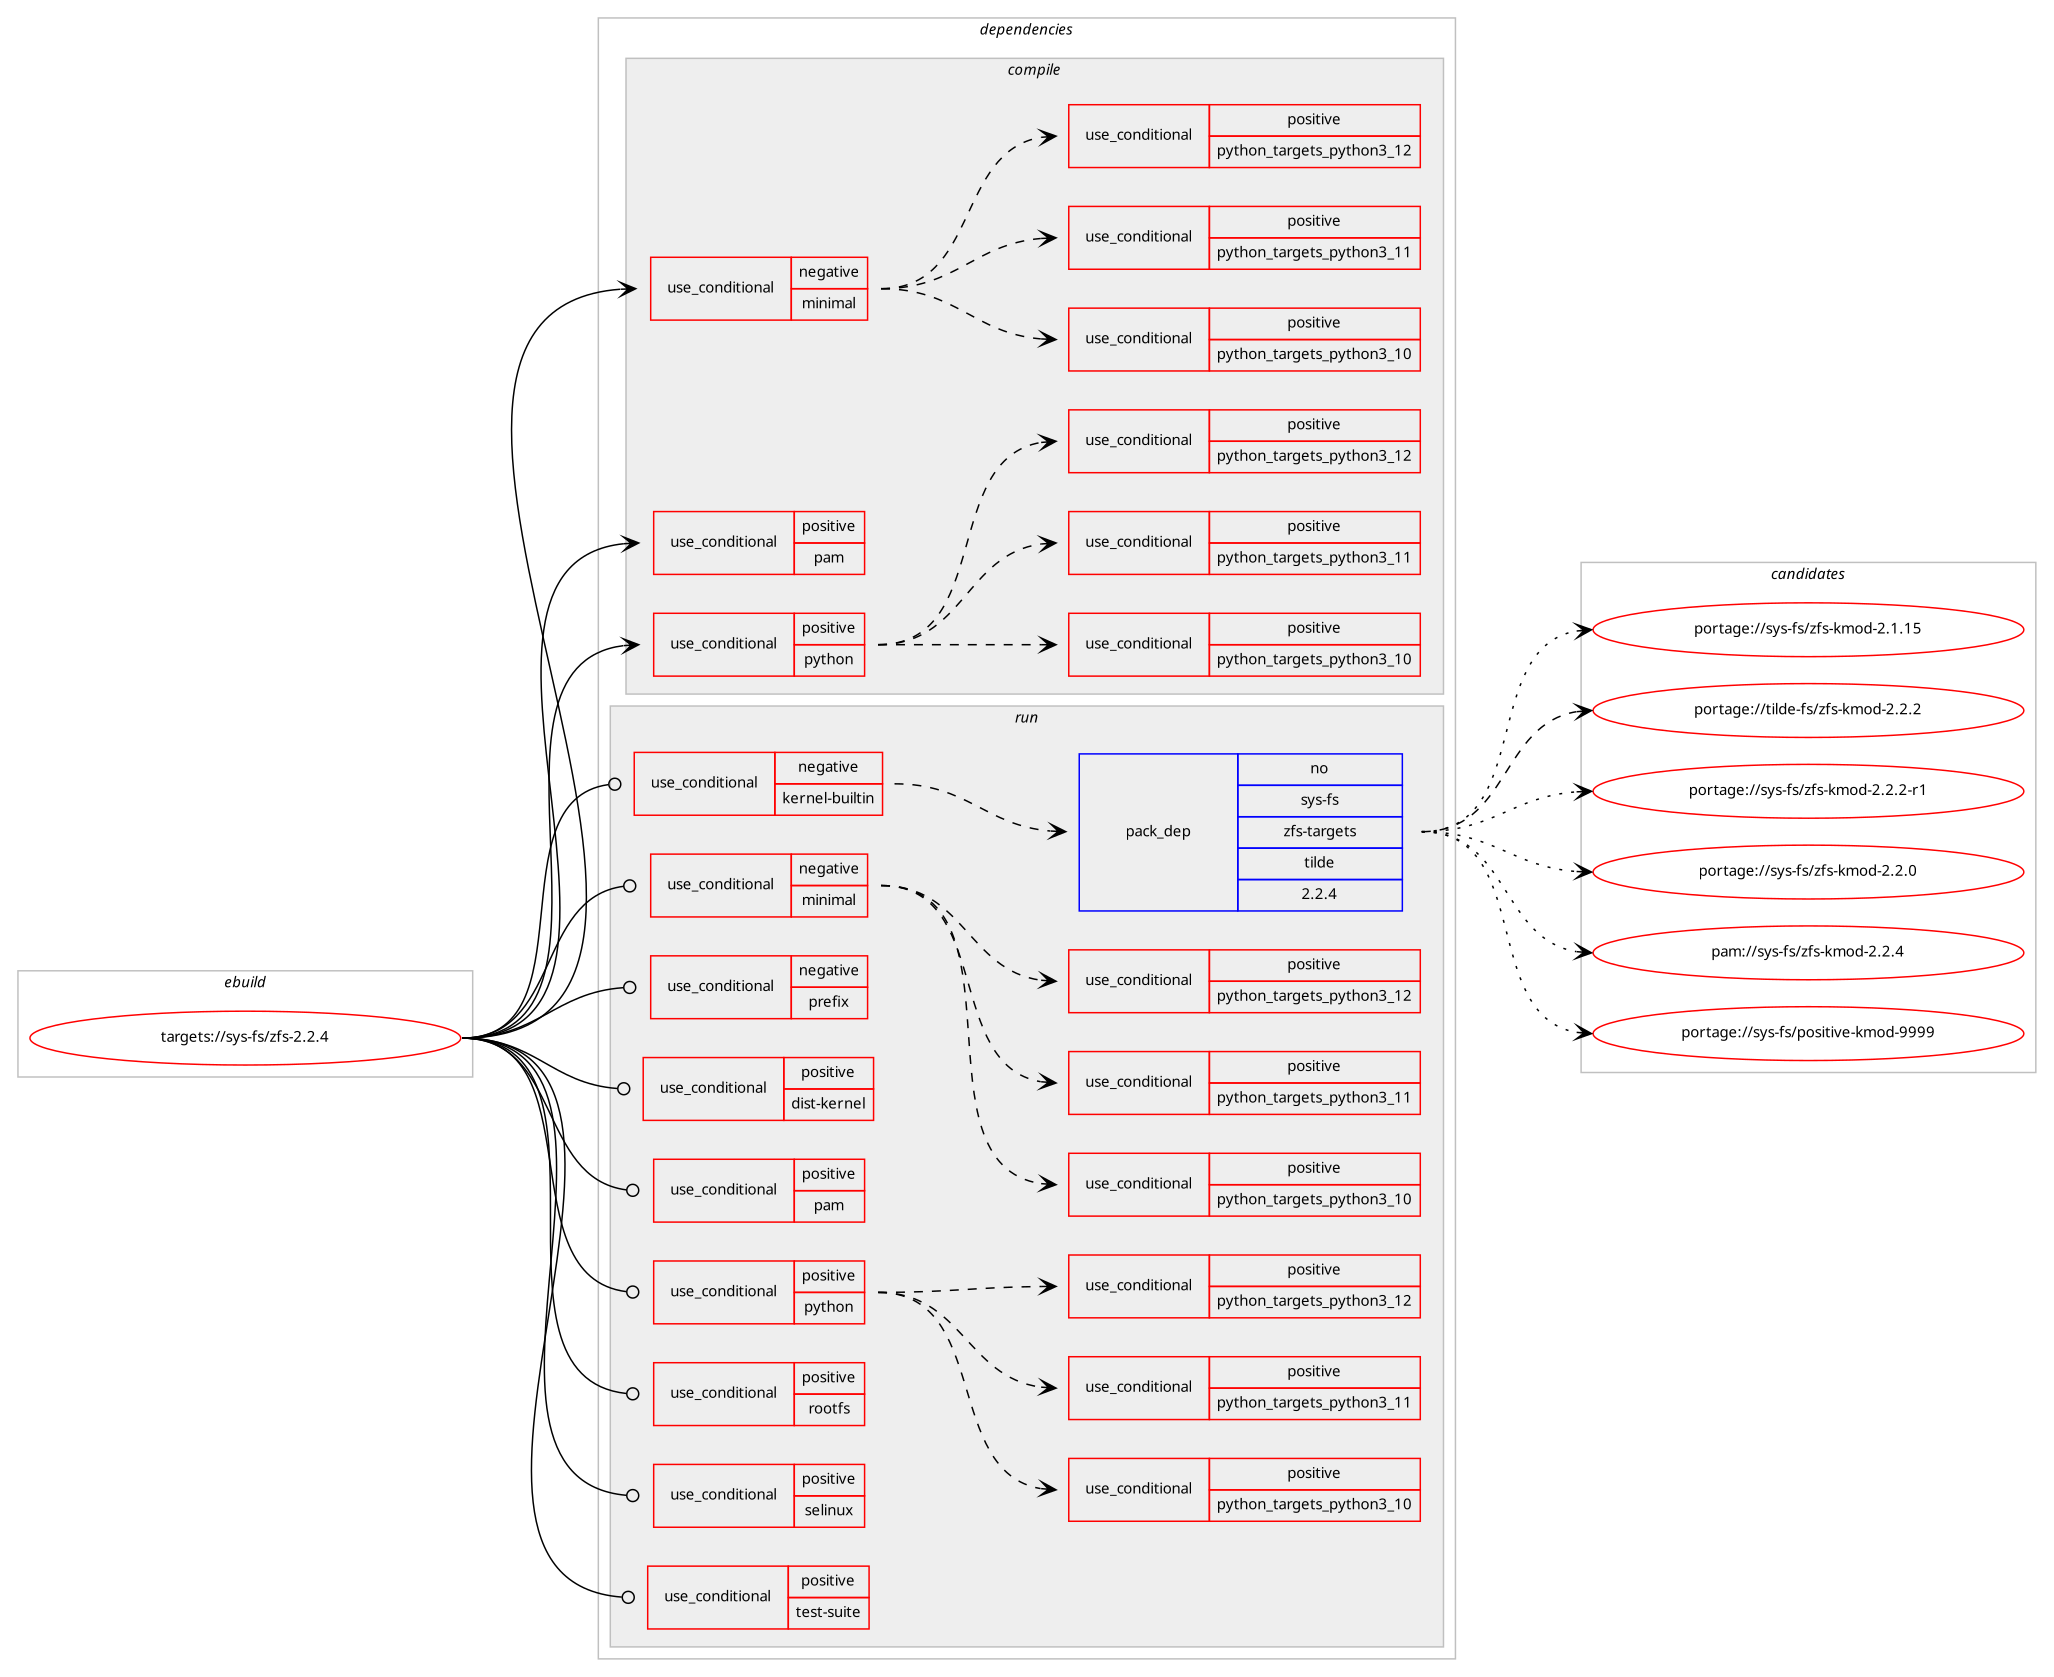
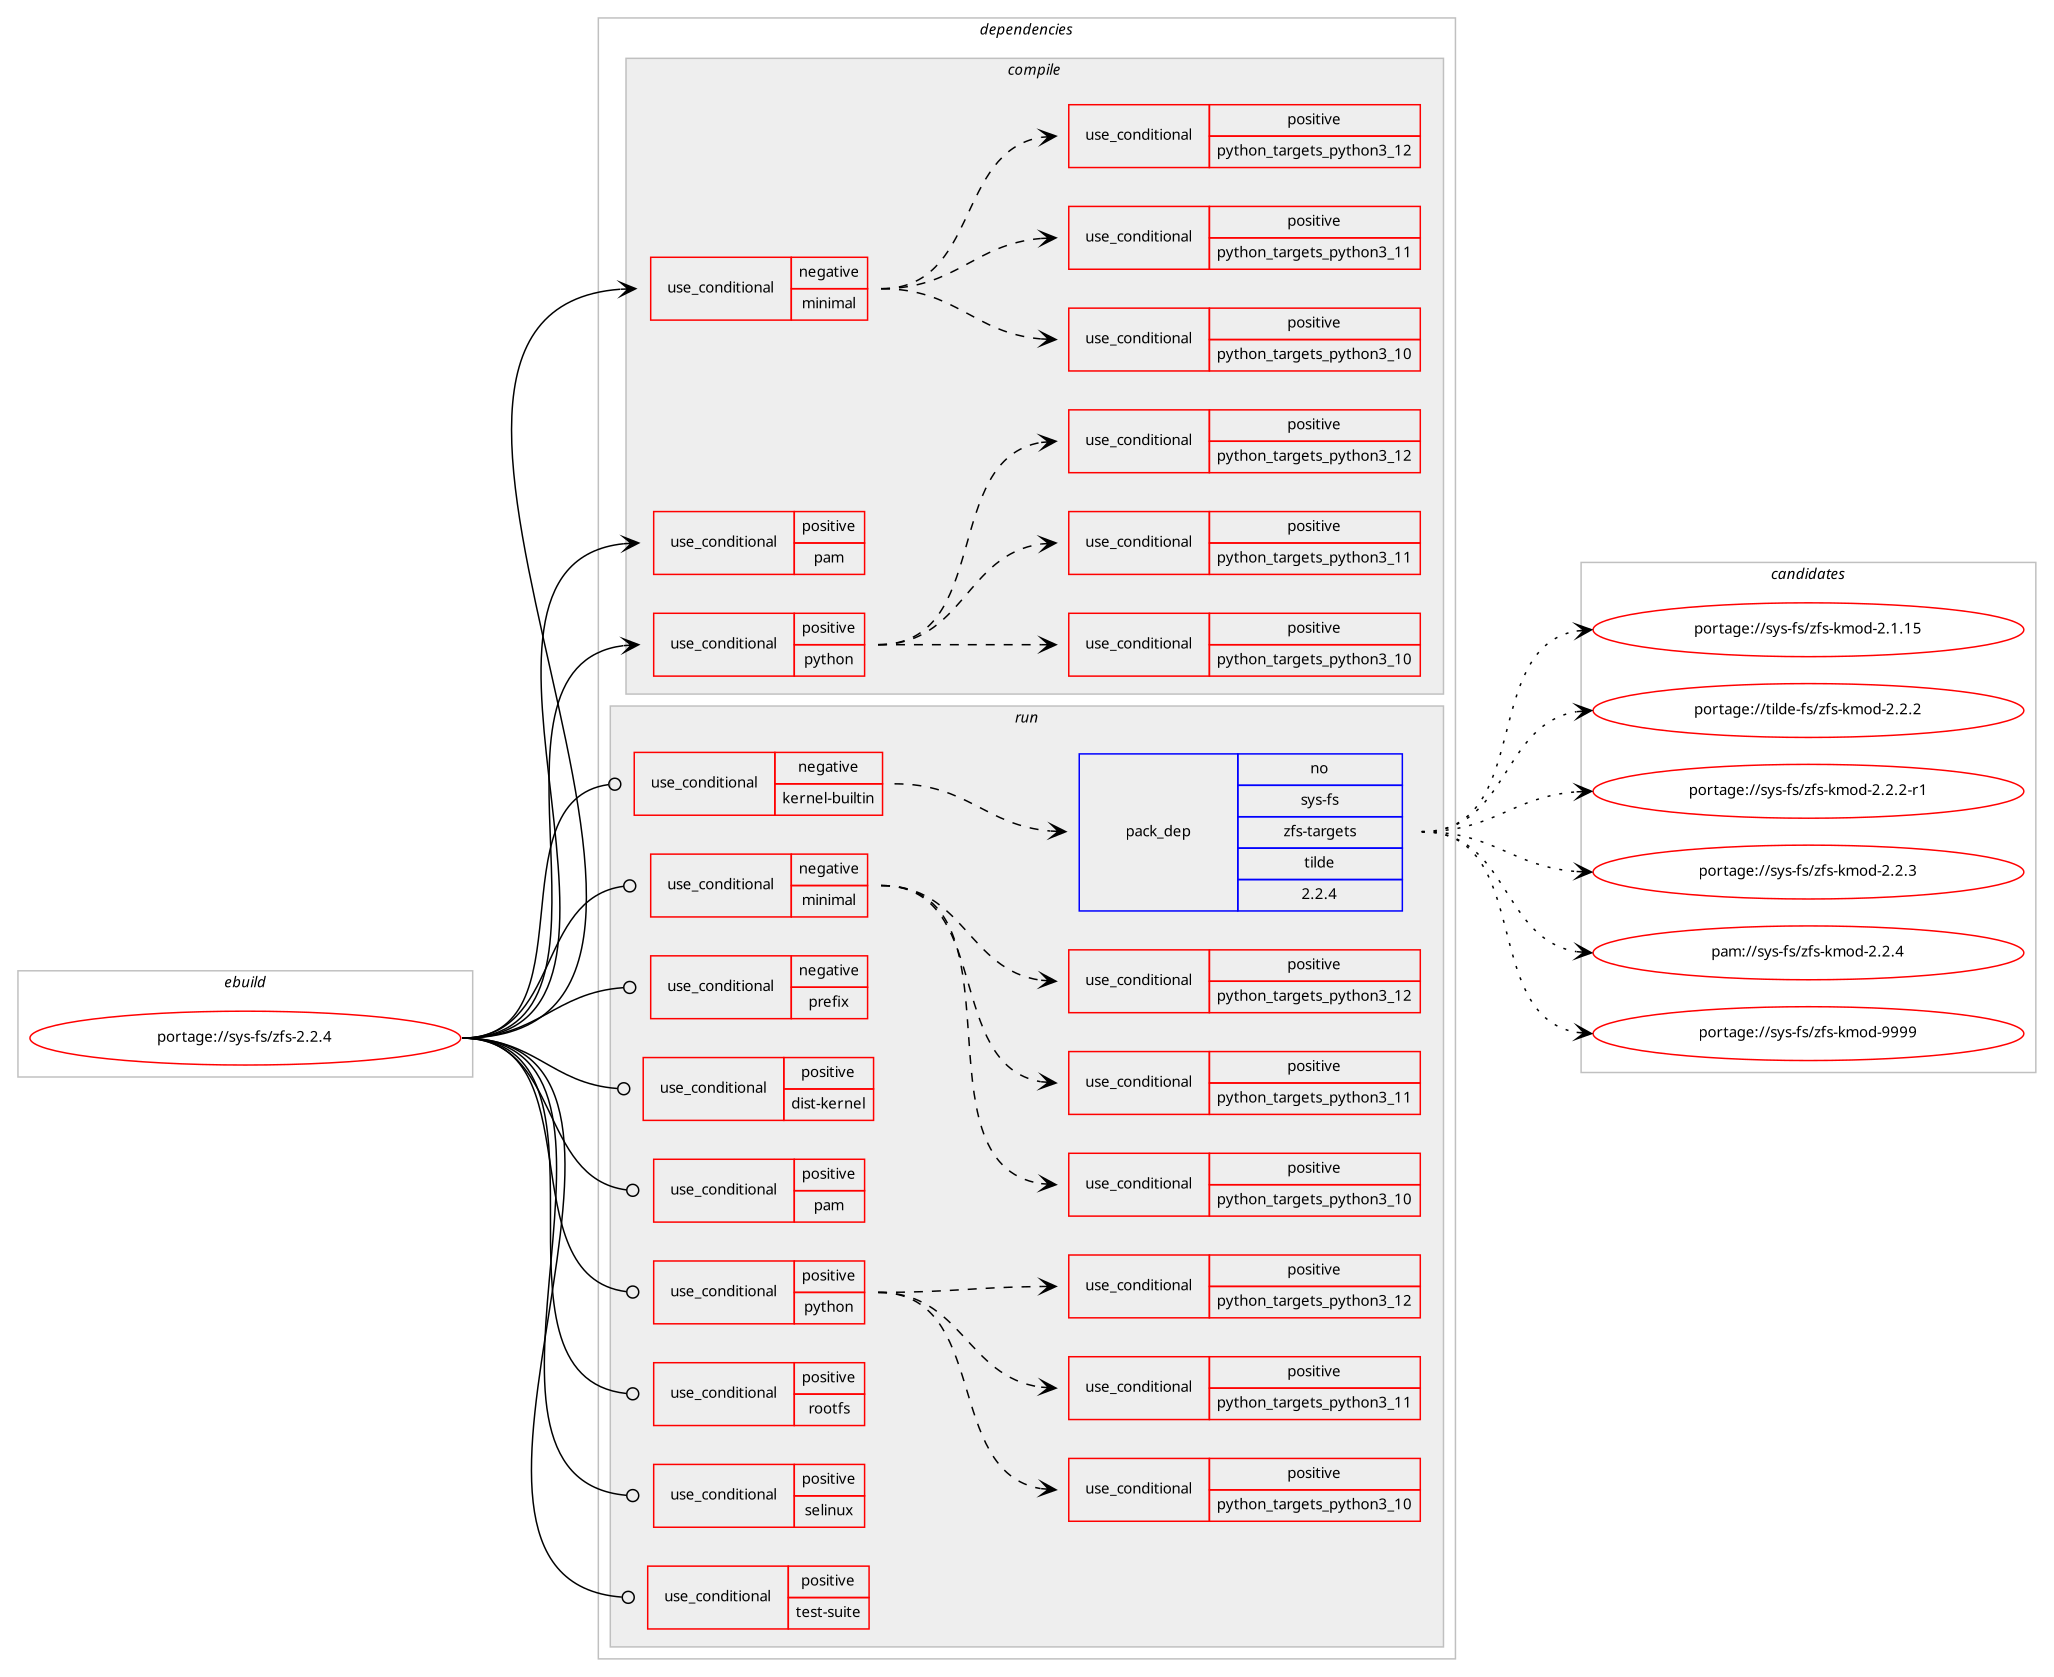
edge "pack_dep" -> "portage://tilde-fs/zfs-kmod-2.2.2": style dashed -> dotted
node "portage://sys-fs/zfs-kmod-2.2.0": label "portage://sys-fs/zfs-kmod-2.2.0" -> "portage://sys-fs/zfs-kmod-2.2.3"
node "portage://sys-fs/positive-kmod-9999": label "portage://sys-fs/positive-kmod-9999" -> "portage://sys-fs/zfs-kmod-9999"
node "targets://sys-fs/zfs-2.2.4": label "targets://sys-fs/zfs-2.2.4" -> "portage://sys-fs/zfs-2.2.4"
